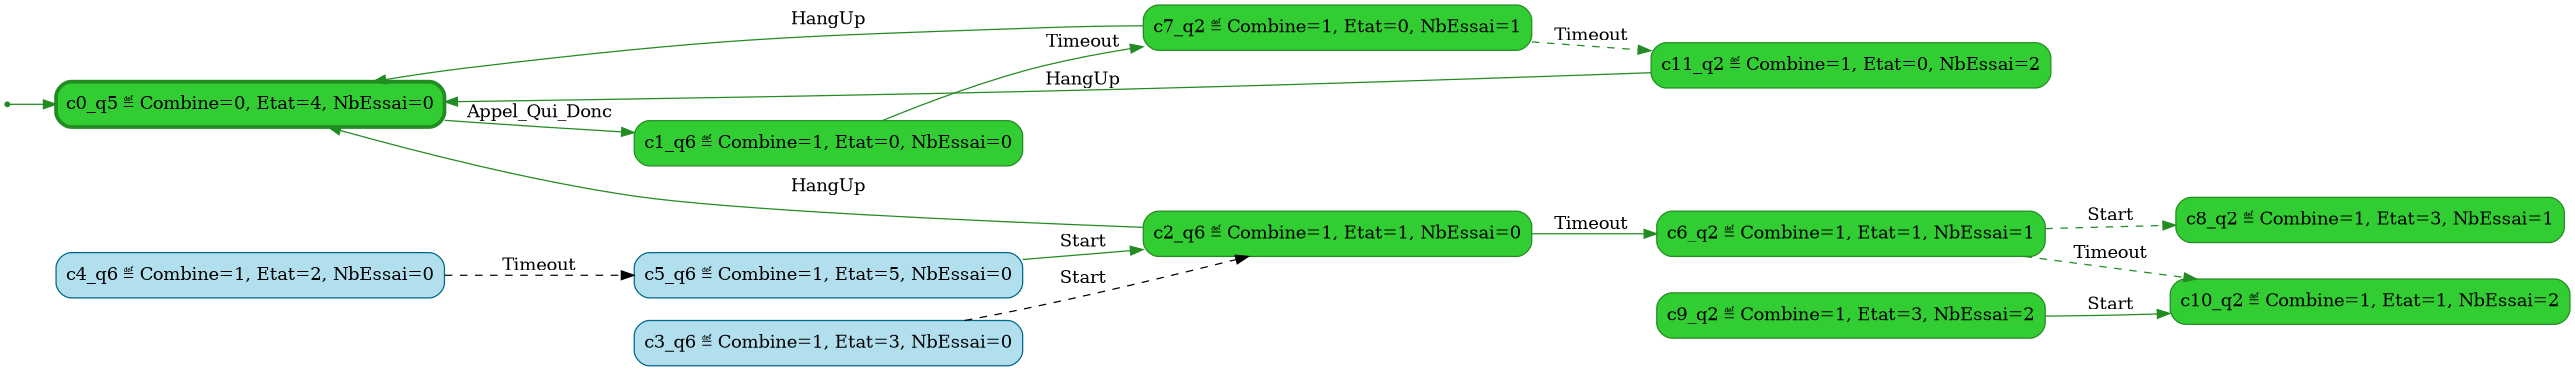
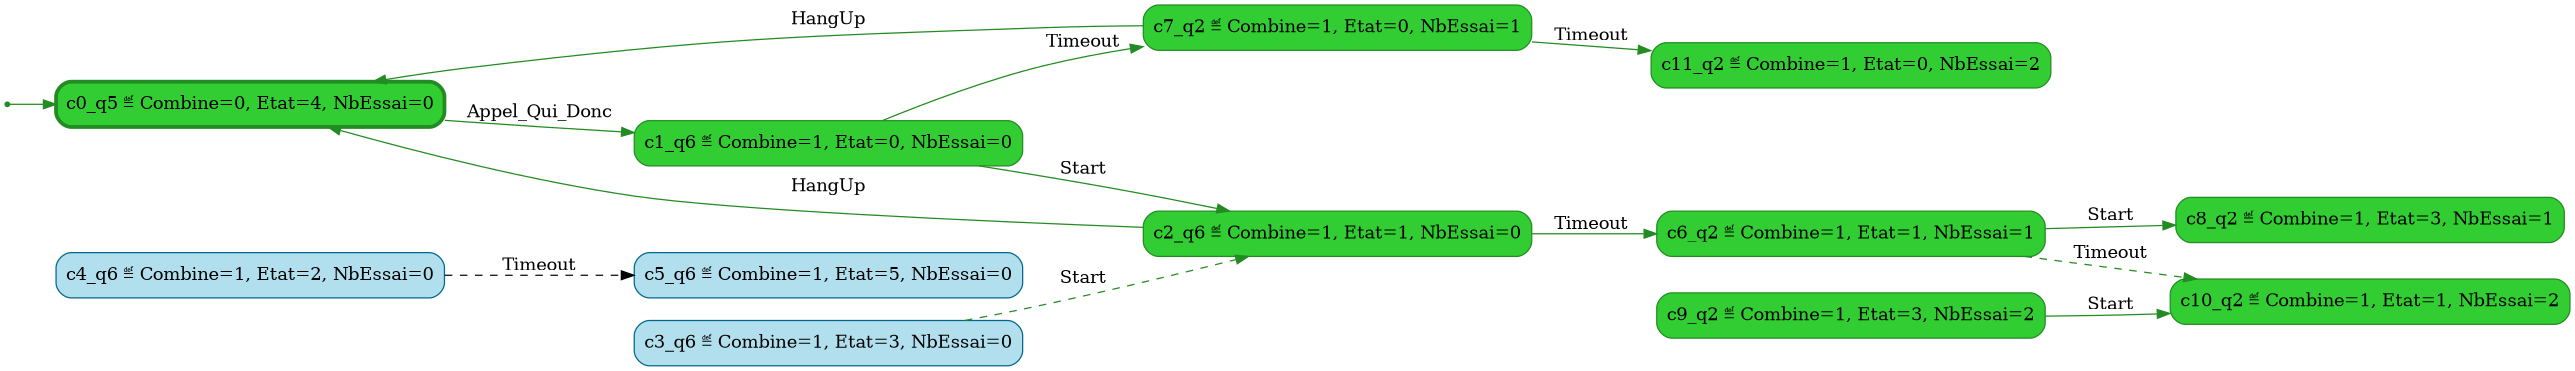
edge "c7_q2 ≝ Combine=1, Etat=0, NbEssai=1" -> "c11_q2 ≝ Combine=1, Etat=0, NbEssai=2": style dashed -> solid
edge "c11_q2 ≝ Combine=1, Etat=0, NbEssai=2" -> "c0_q5 ≝ Combine=0, Etat=4, NbEssai=0": removed, label "HangUp"
edge "c6_q2 ≝ Combine=1, Etat=1, NbEssai=1" -> "c8_q2 ≝ Combine=1, Etat=3, NbEssai=1": style dashed -> solid
edge "c5_q6 ≝ Combine=1, Etat=5, NbEssai=0" -> "c2_q6 ≝ Combine=1, Etat=1, NbEssai=0": now "c1_q6 ≝ Combine=1, Etat=0, NbEssai=0" -> "c2_q6 ≝ Combine=1, Etat=1, NbEssai=0"
edge "c3_q6 ≝ Combine=1, Etat=3, NbEssai=0" -> "c2_q6 ≝ Combine=1, Etat=1, NbEssai=0": color black -> forestgreen
